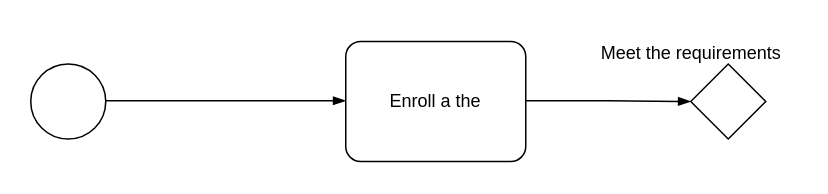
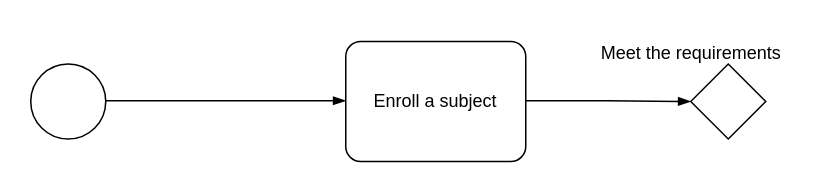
node "Enroll a the": label "Enroll a the" -> "Enroll a subject"
